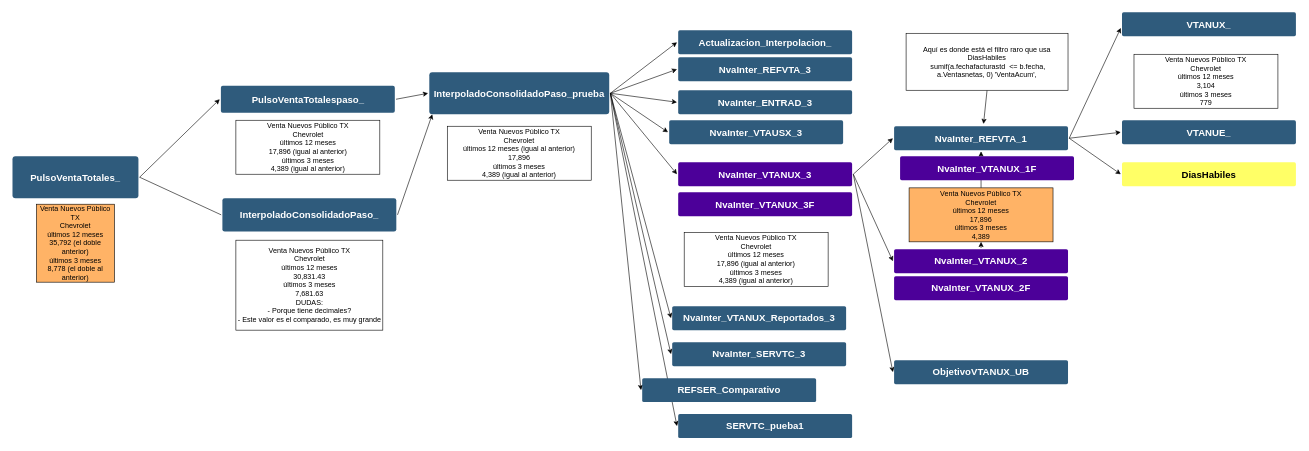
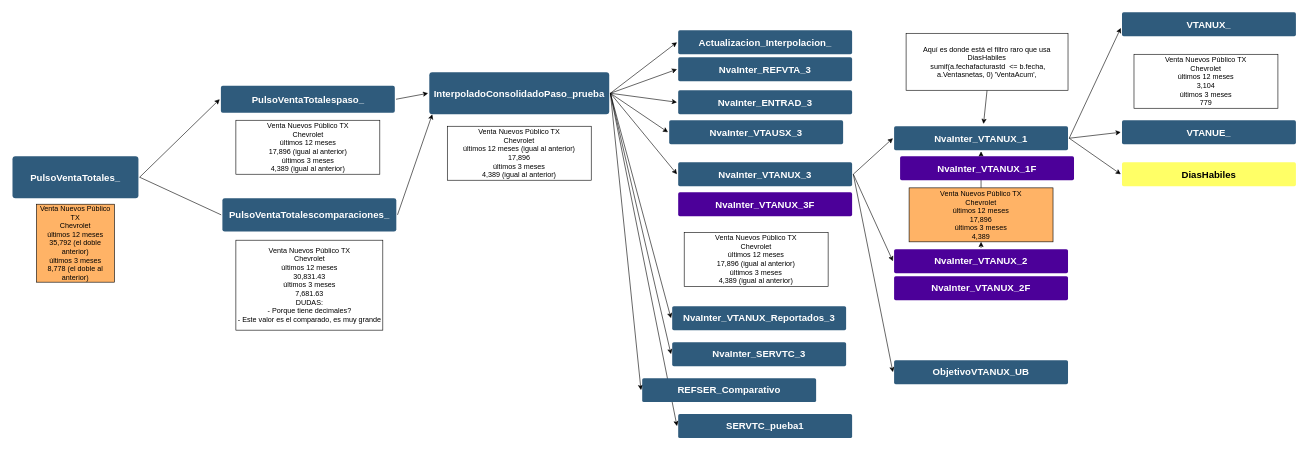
node "NvaInter_REFVTA_1": label "NvaInter_REFVTA_1" -> "NvaInter_VTANUX_1"
node "NvaInter_VTANUX_3": fillcolor #4c0099 -> #2f5b7c
node "InterpoladoConsolidadoPaso_": label "InterpoladoConsolidadoPaso_" -> "PulsoVentaTotalescomparaciones_"
